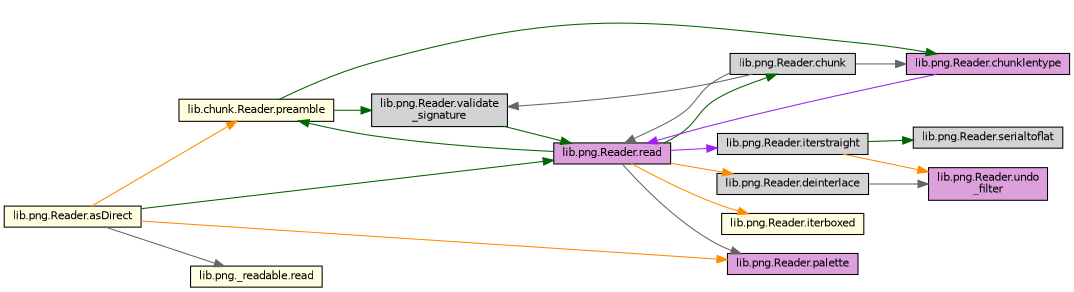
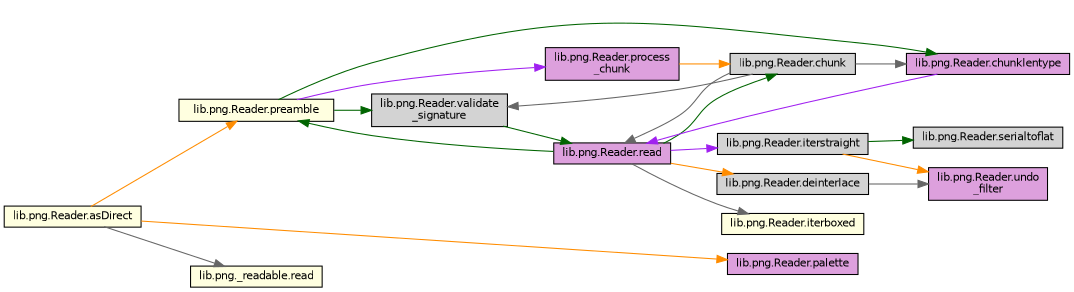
node "lib.png.Reader.process _chunk": added
node "lib.chunk.Reader.preamble": label "lib.chunk.Reader.preamble" -> "lib.png.Reader.preamble"
edge "lib.png.Reader.asDirect" -> "lib.png.Reader.read": removed
edge "lib.png.Reader.read" -> "lib.png.Reader.iterboxed": color darkorange -> gray40
edge "lib.png.Reader.read" -> "lib.png.Reader.palette": removed
